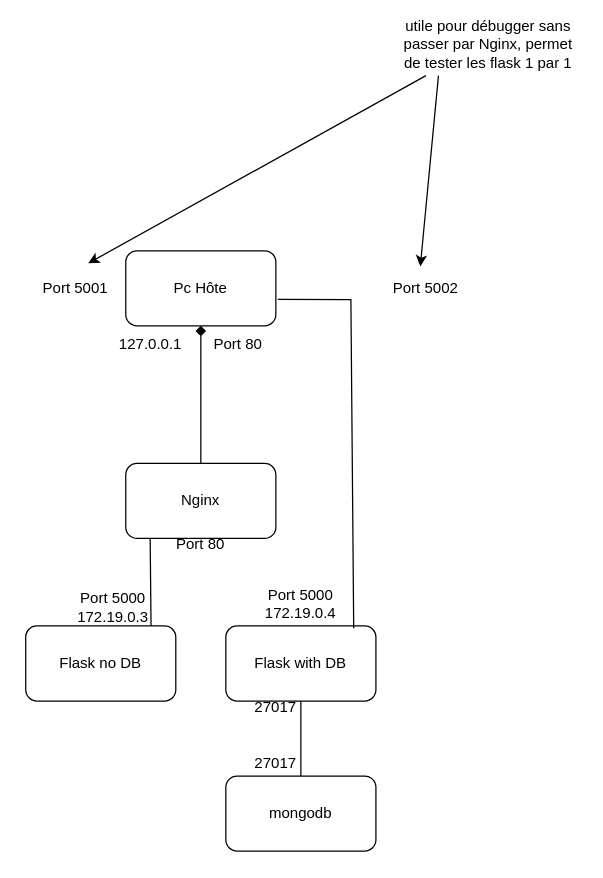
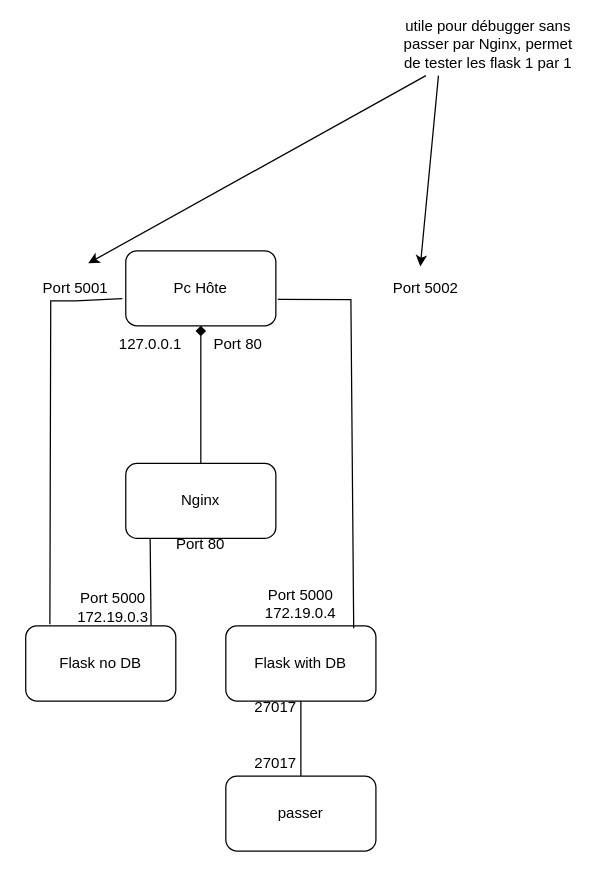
edge "Pc Hôte" -- "Flask no DB": added
node "mongodb": label "mongodb" -> "passer"
